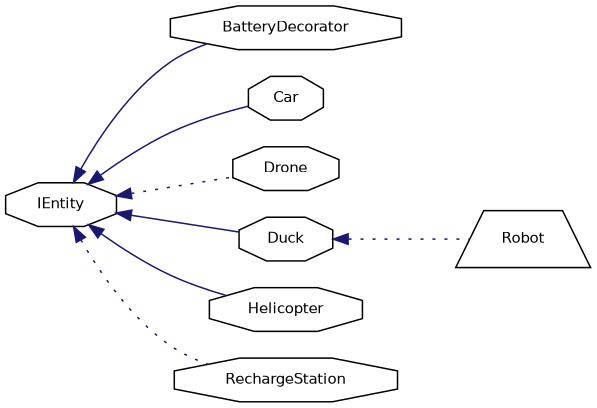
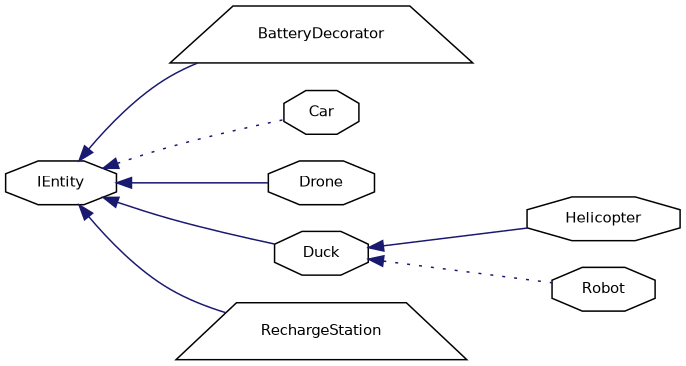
node "BatteryDecorator": shape octagon -> trapezium
edge "Car" -> "IEntity": style solid -> dotted
edge "Drone" -> "IEntity": style dotted -> solid
node "Robot": shape trapezium -> octagon
edge "Helicopter" -> "IEntity": now "Helicopter" -> "Duck"
edge "RechargeStation" -> "IEntity": style dotted -> solid
node "RechargeStation": shape octagon -> trapezium
